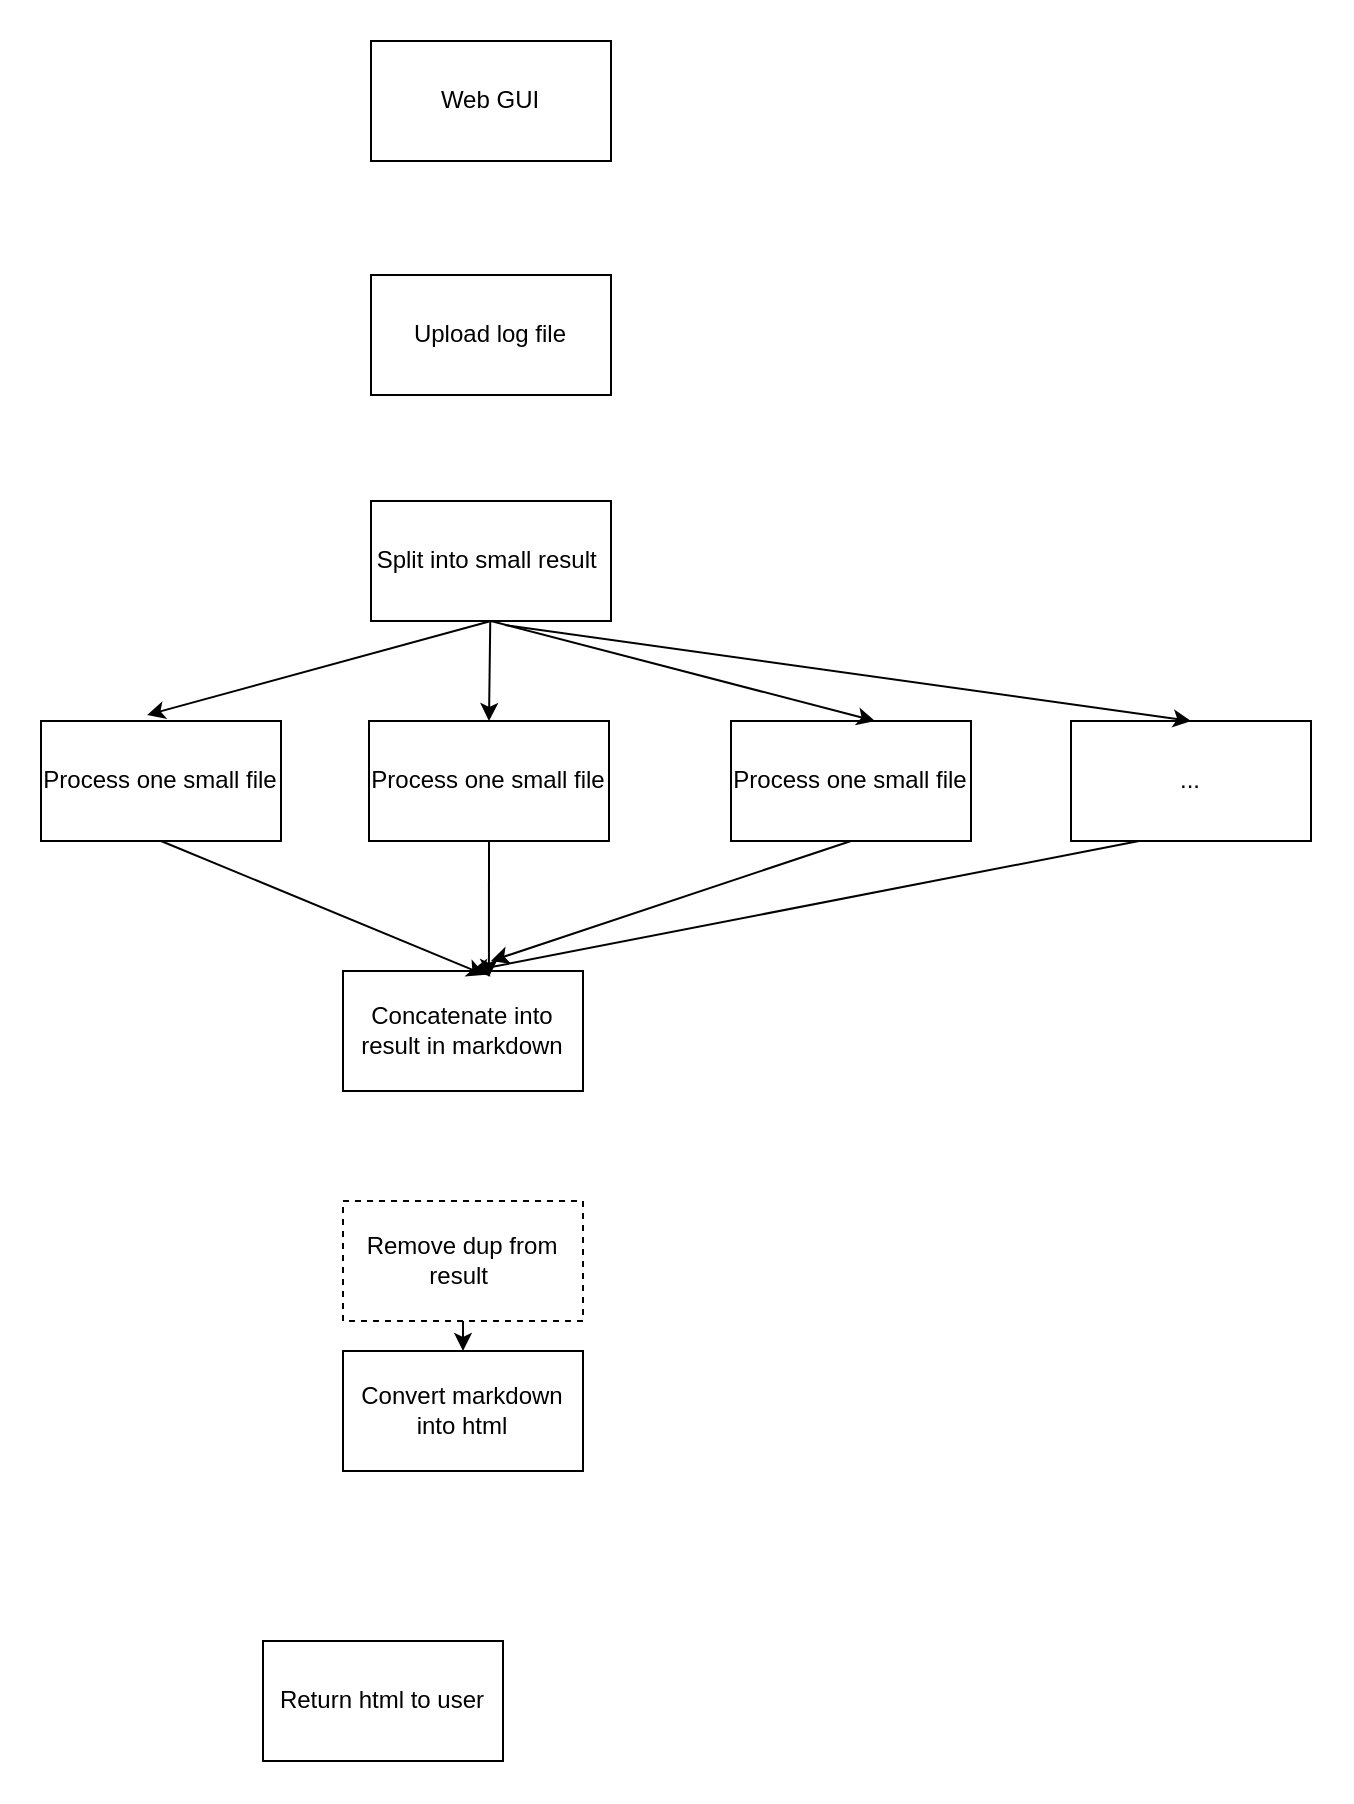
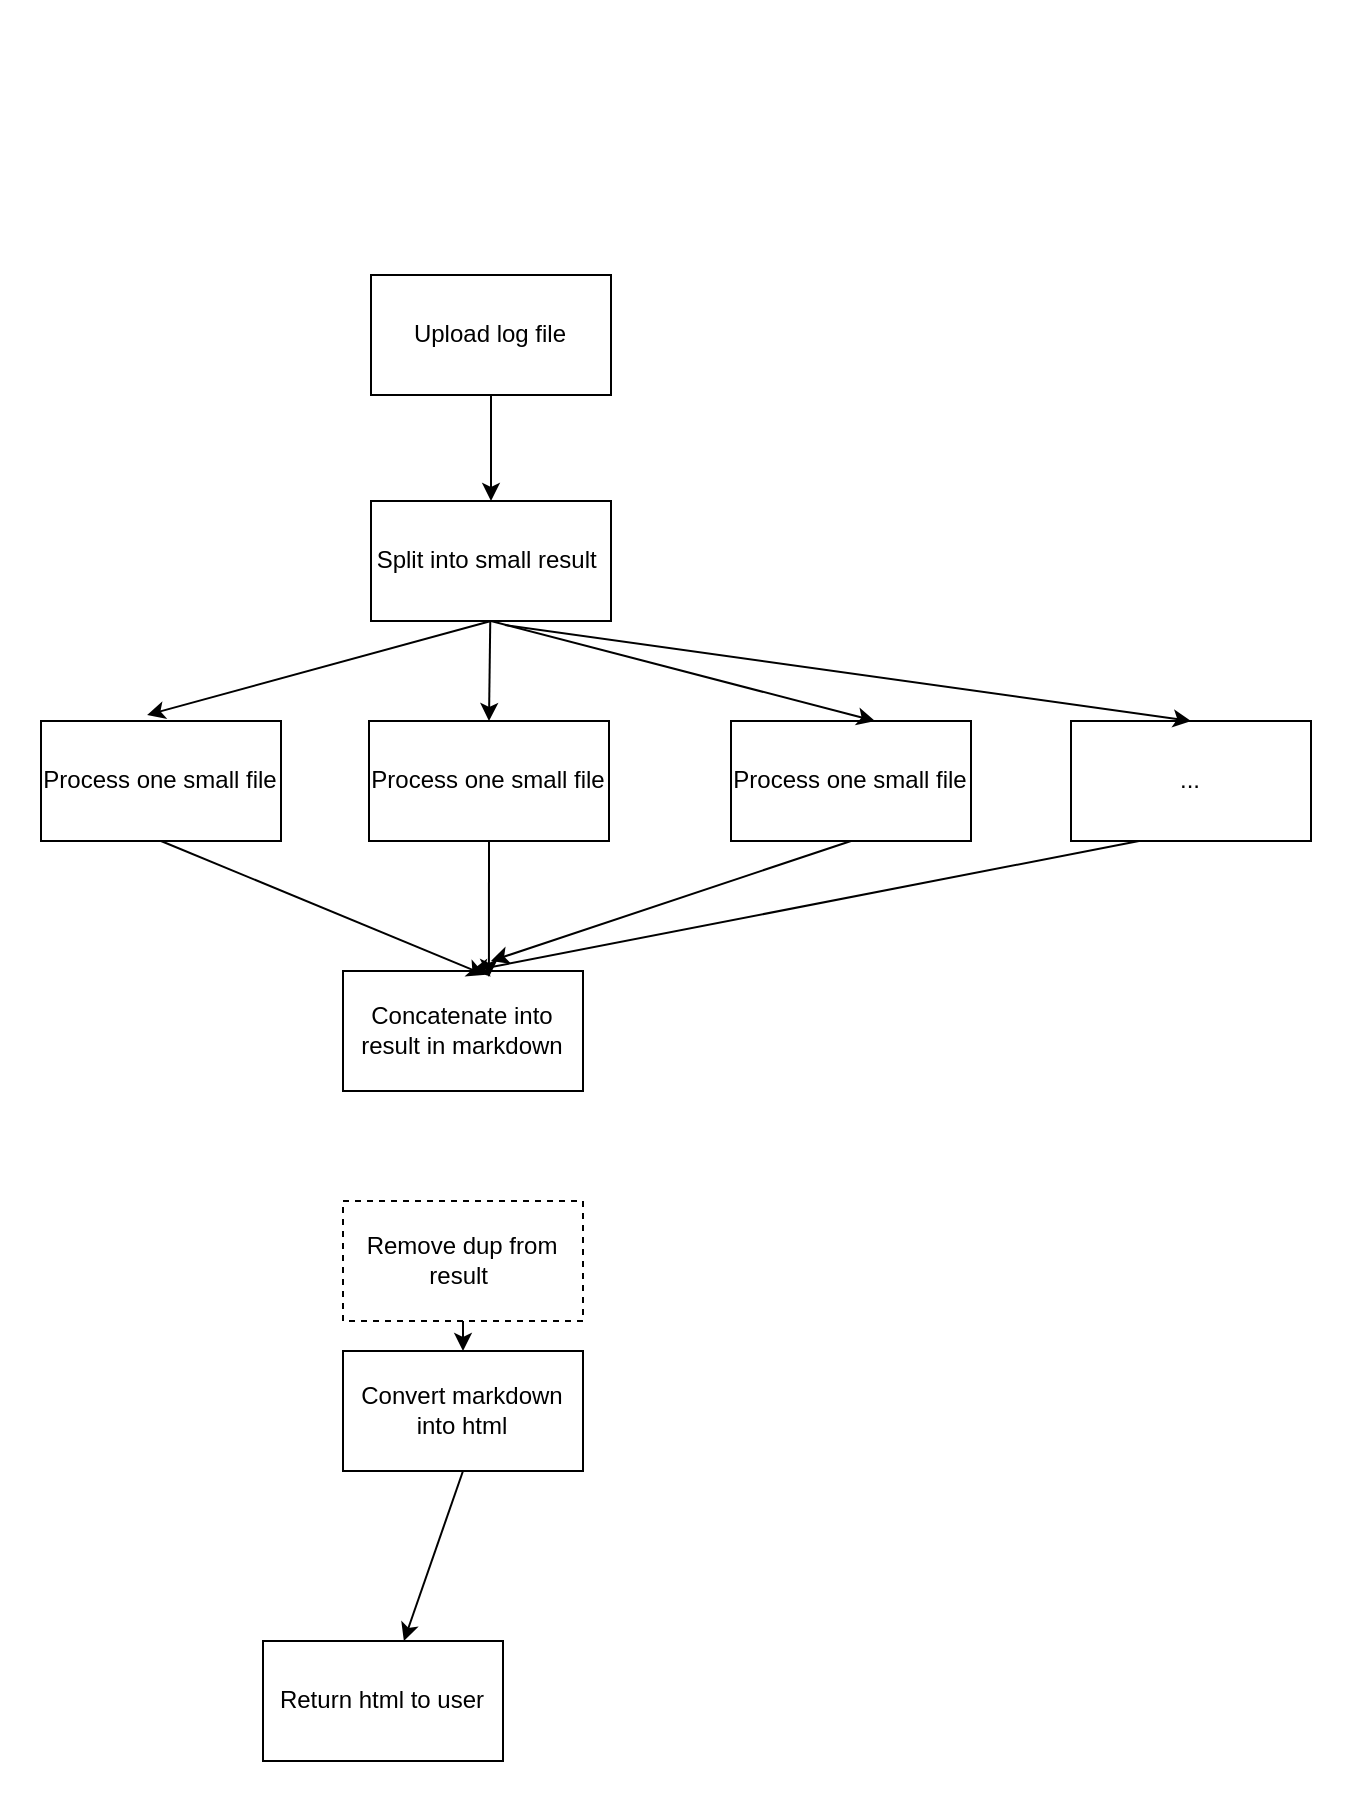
node "Web GUI": removed
edge "Upload log file" -> "Split into small result": added
edge "Convert markdown into html" -> "Return html to user": added
